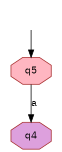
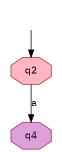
node "q5": label "q5" -> "q2"
